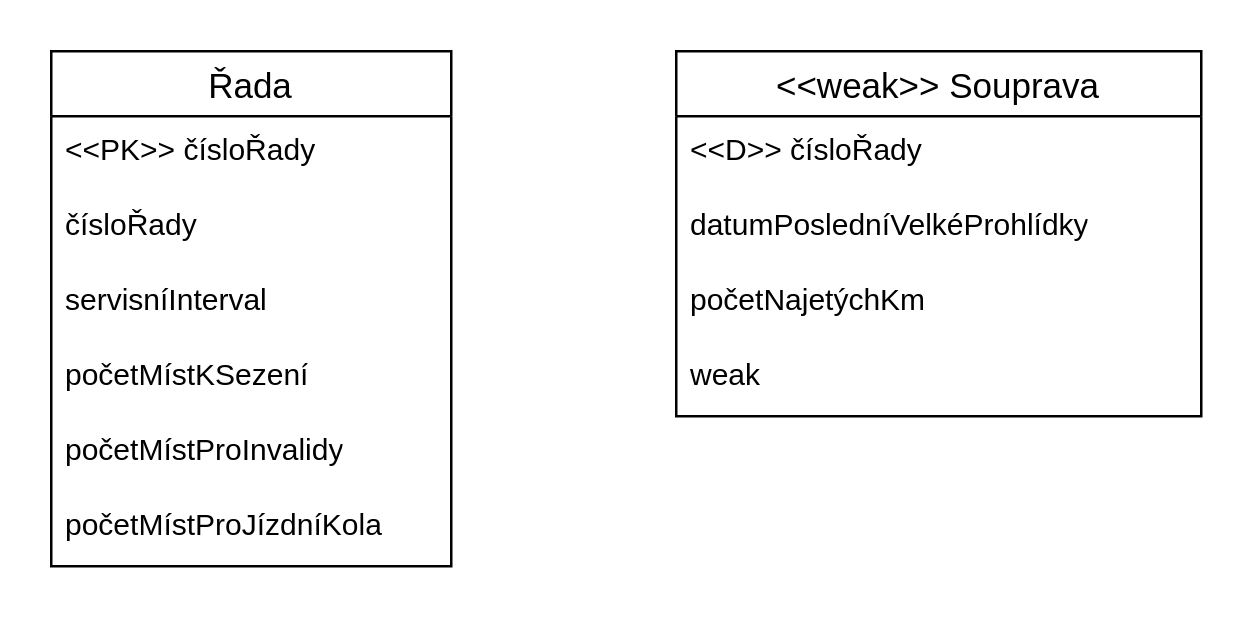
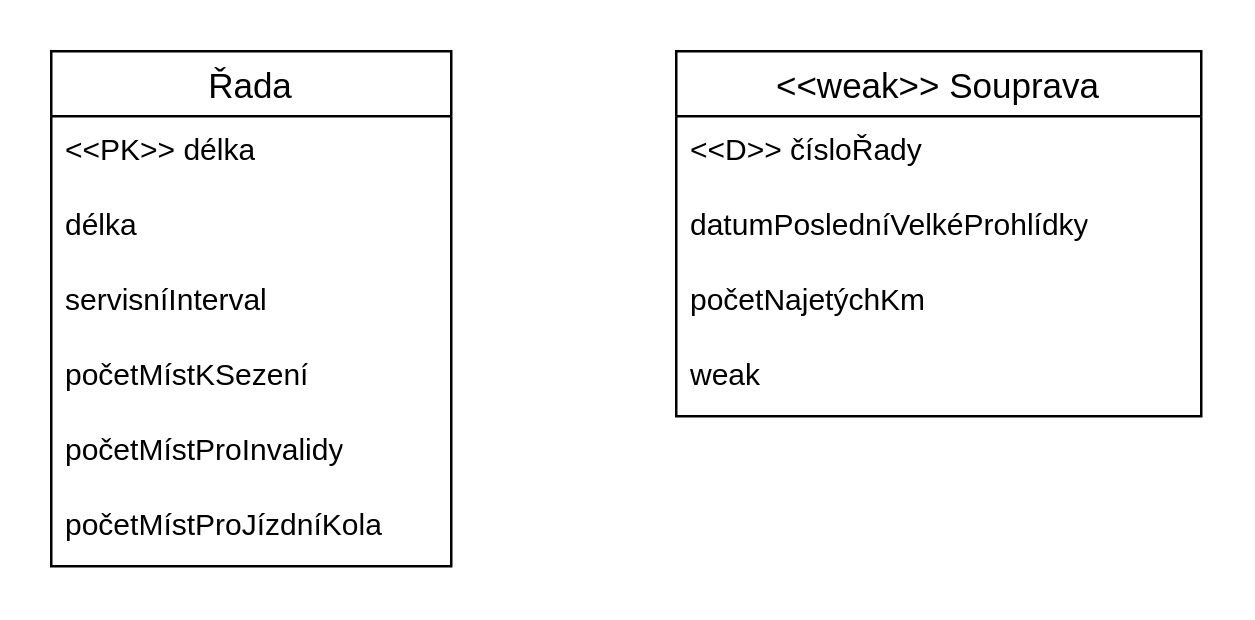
node "<<PK>> čísloŘady": label "<<PK>> čísloŘady" -> "<<PK>> délka"
node "čísloŘady": label "čísloŘady" -> "délka"
